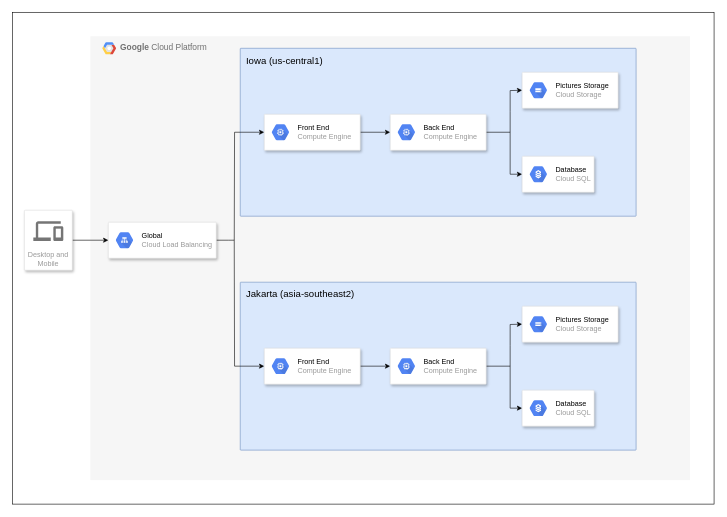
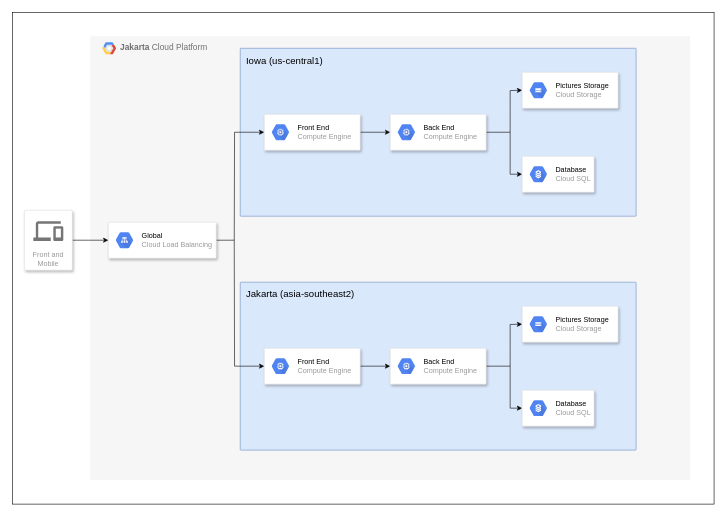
node "Google Cloud Platform": label "Google Cloud Platform" -> "Jakarta Cloud Platform"
node "Desktop and Mobile": label "Desktop and Mobile" -> "Front and Mobile"
